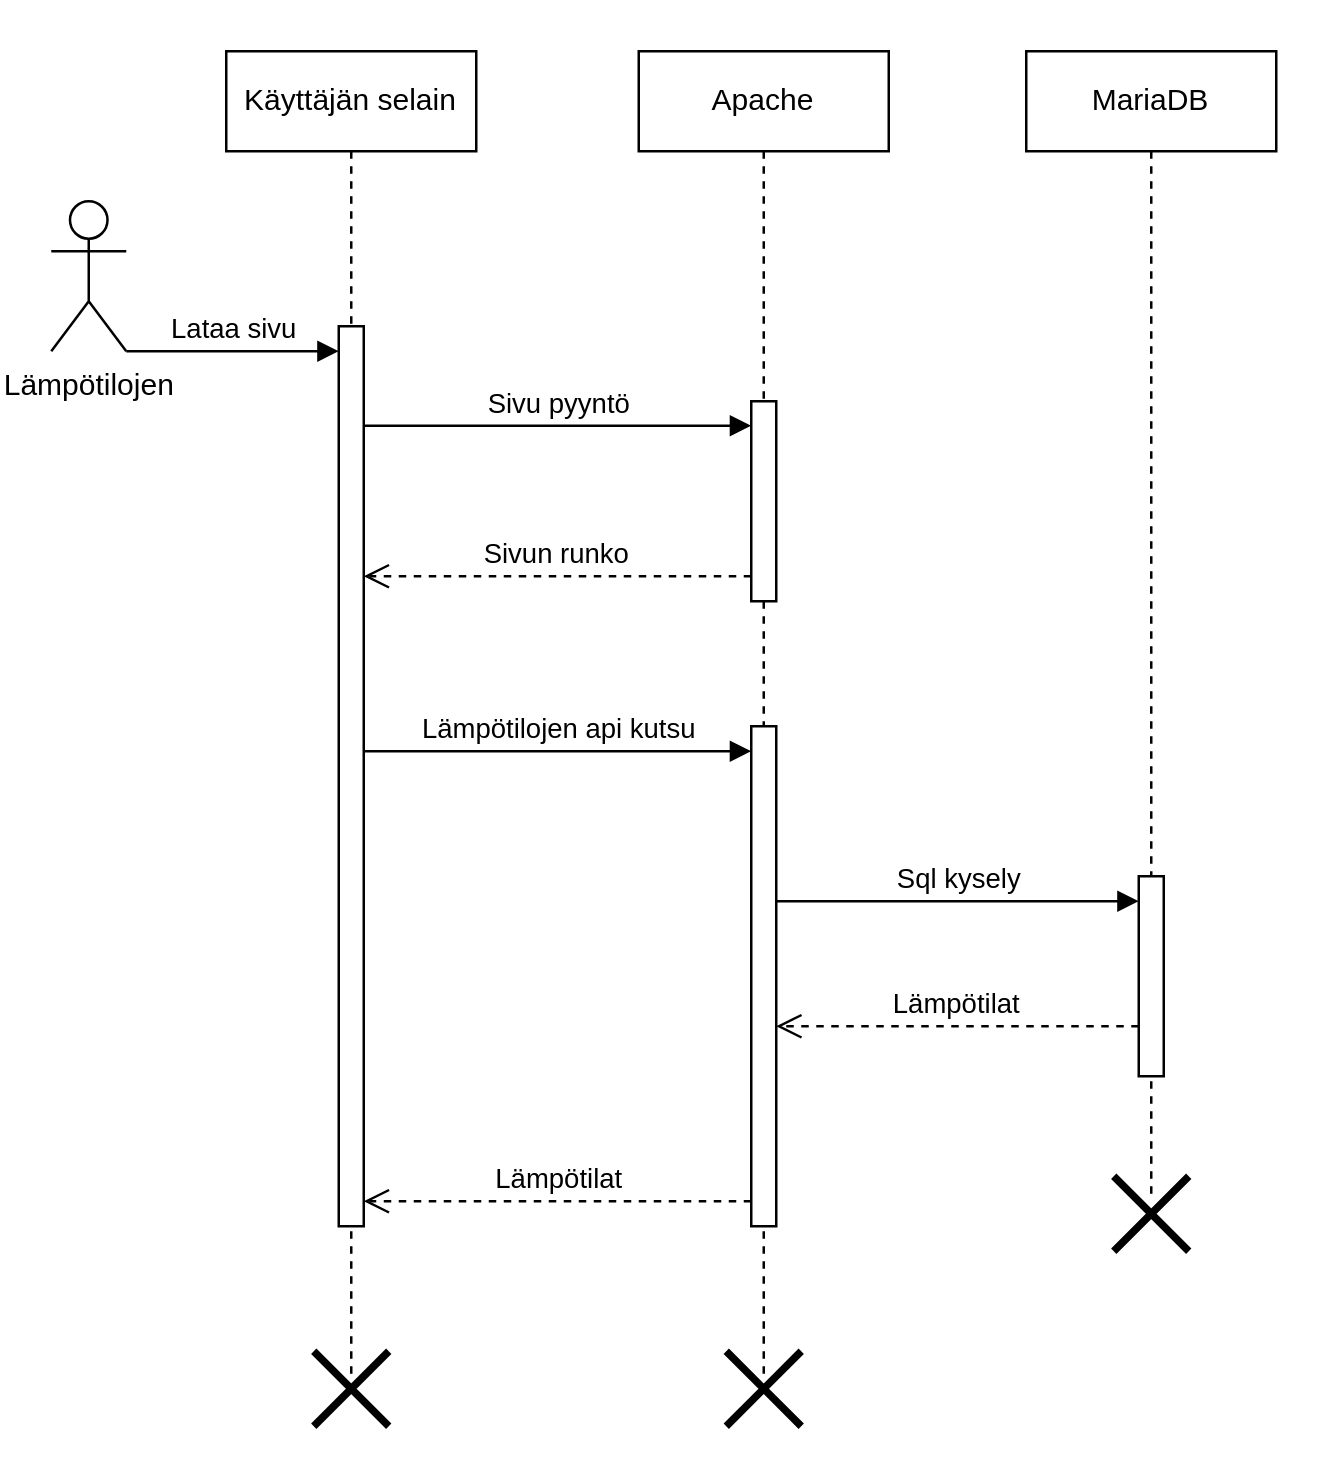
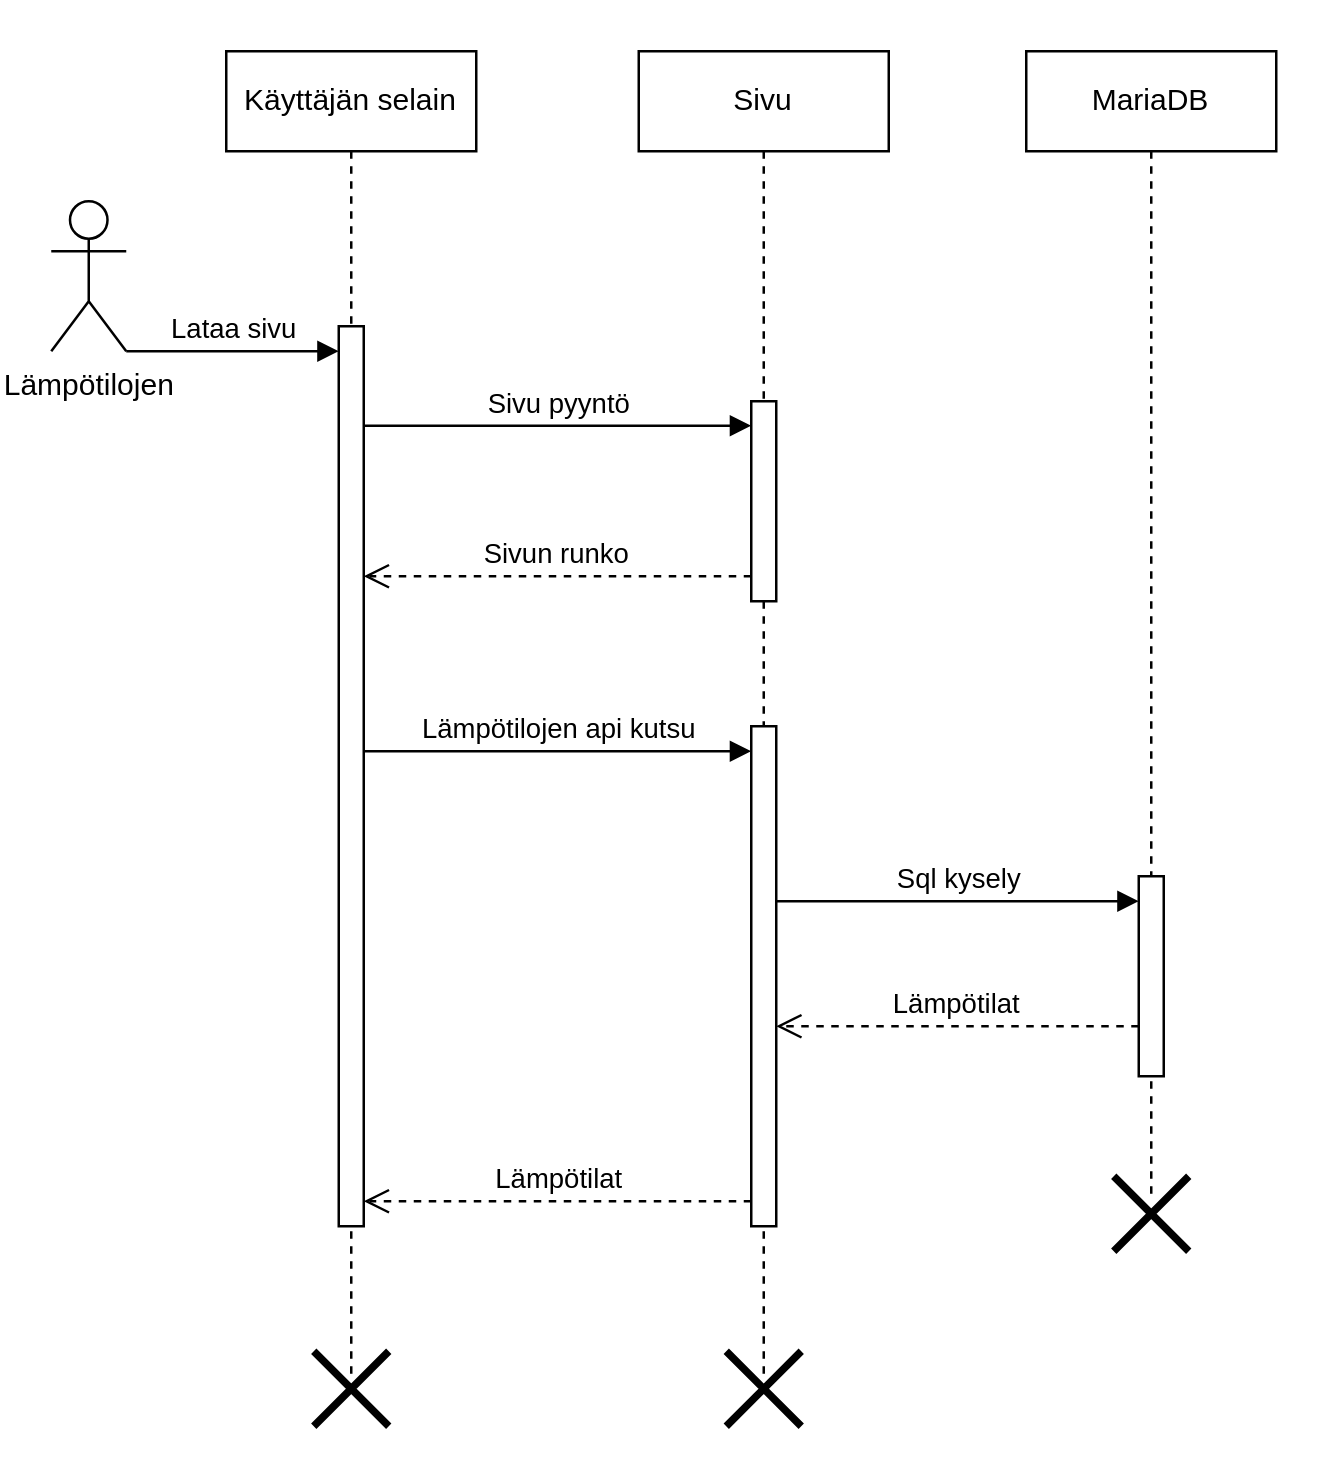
node "Apache": label "Apache" -> "Sivu"
